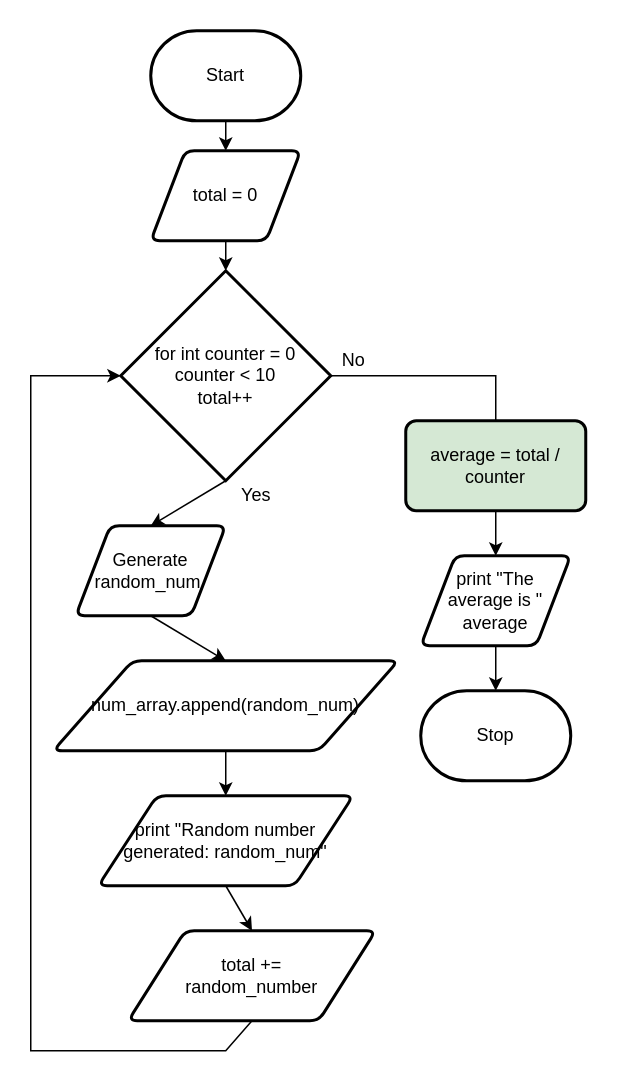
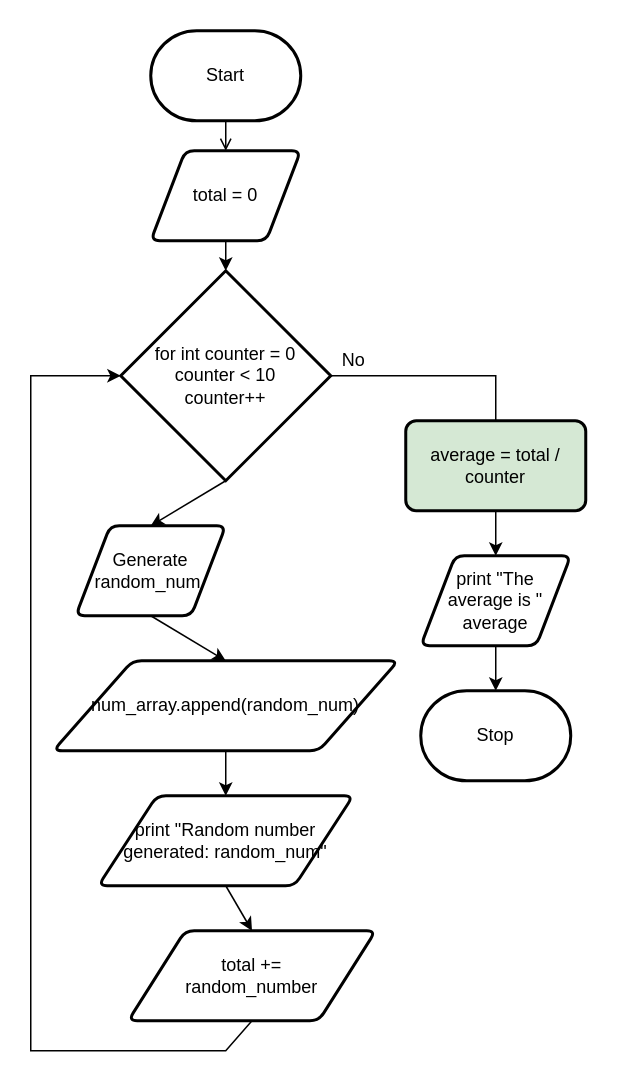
edge "Start" -> "total = 0": arrowhead classic -> open
node "for int counter = 0 counter < 10 total++": label "for int counter = 0 counter < 10 total++" -> "for int counter = 0 counter < 10 counter++"
node "Yes": removed
